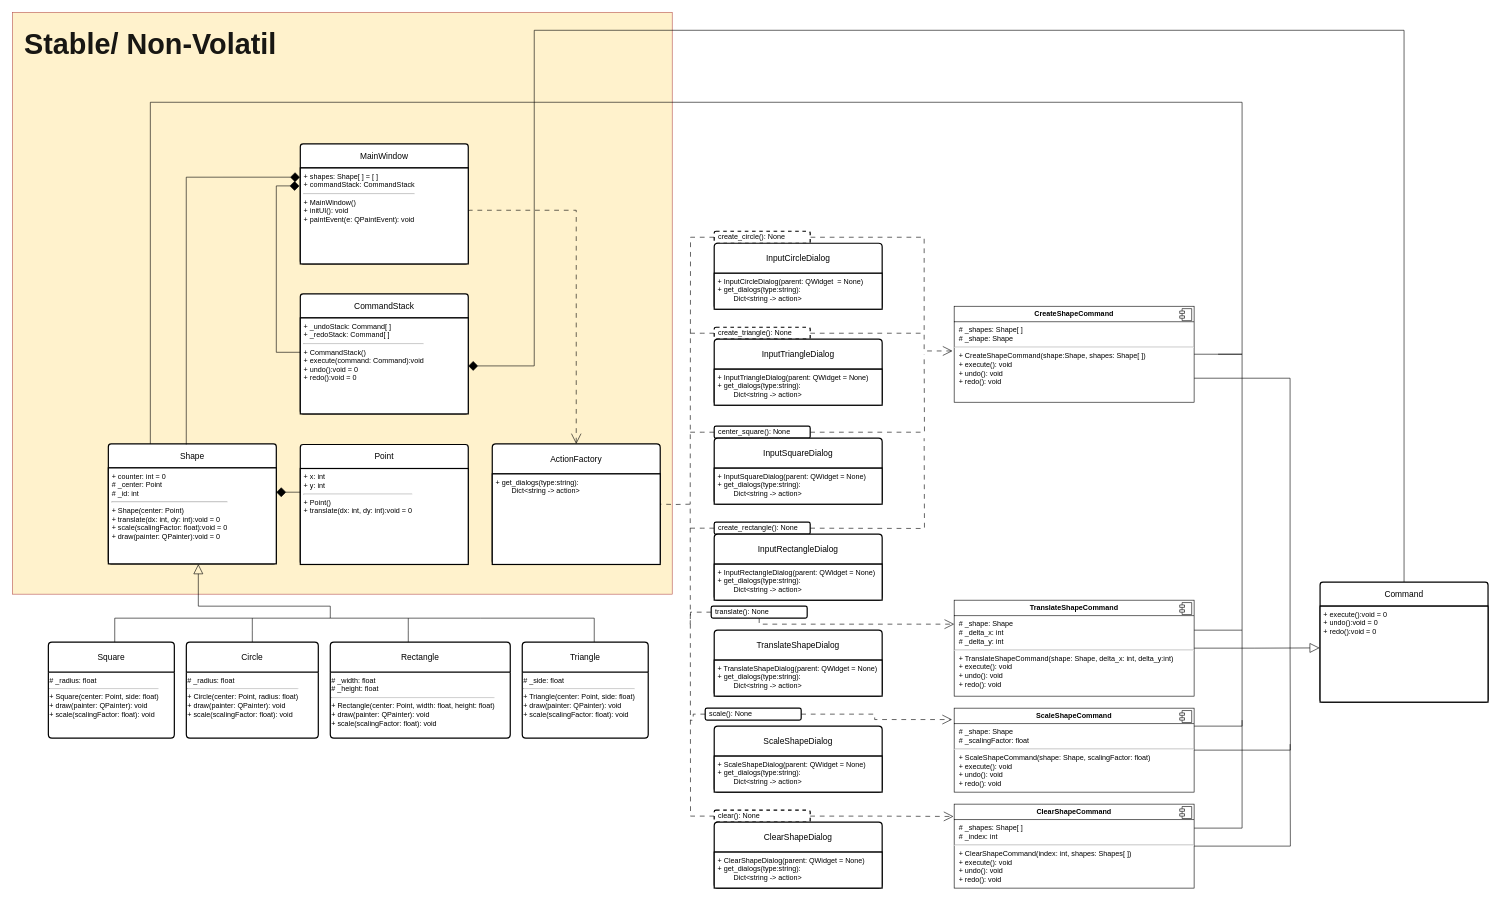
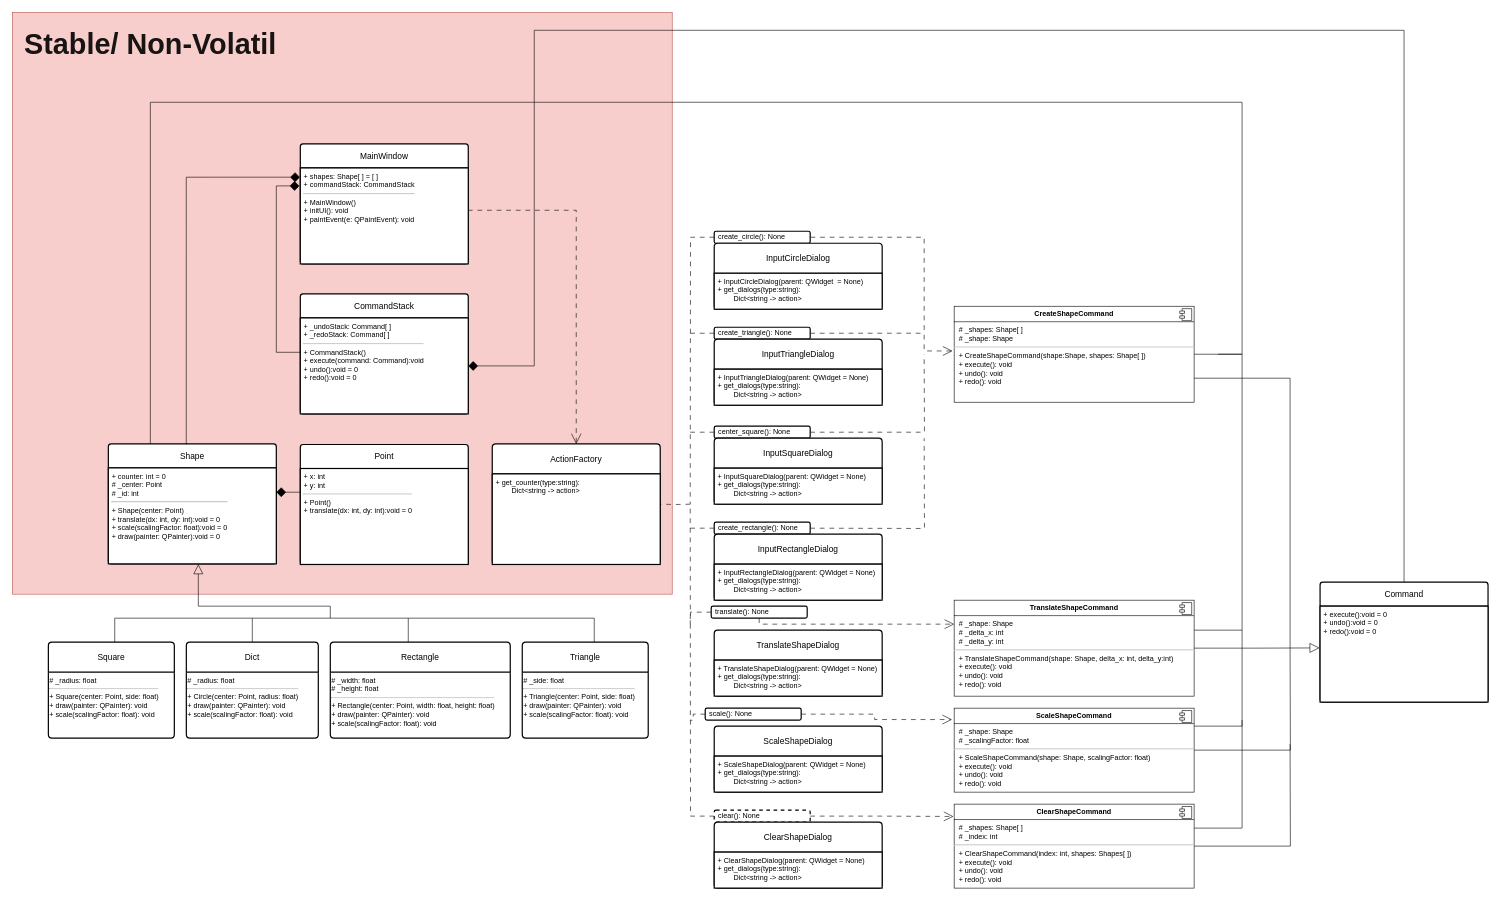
node "Stable/ Non-Volatil": fillcolor #fff2cc -> #f8cecc
node "create_circle(): None": style dashed -> solid
node "create_triangle(): None": style dashed -> solid
node "+ get_dialogs(type:string): Dict<string -> action>": label "+ get_dialogs(type:string): Dict<string -> action>" -> "+ get_counter(type:string): Dict<string -> action>"
node "Circle": label "Circle" -> "Dict"
